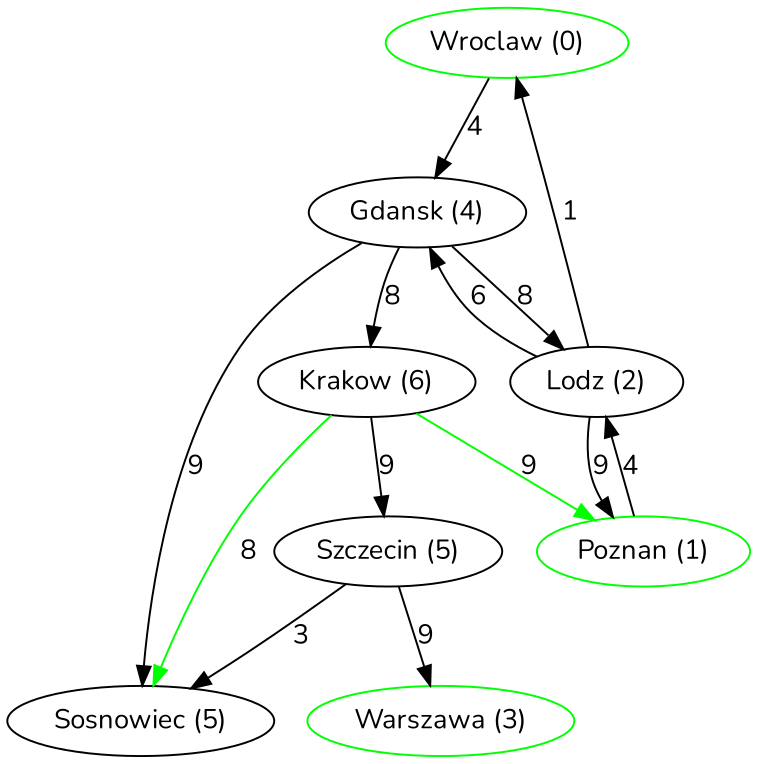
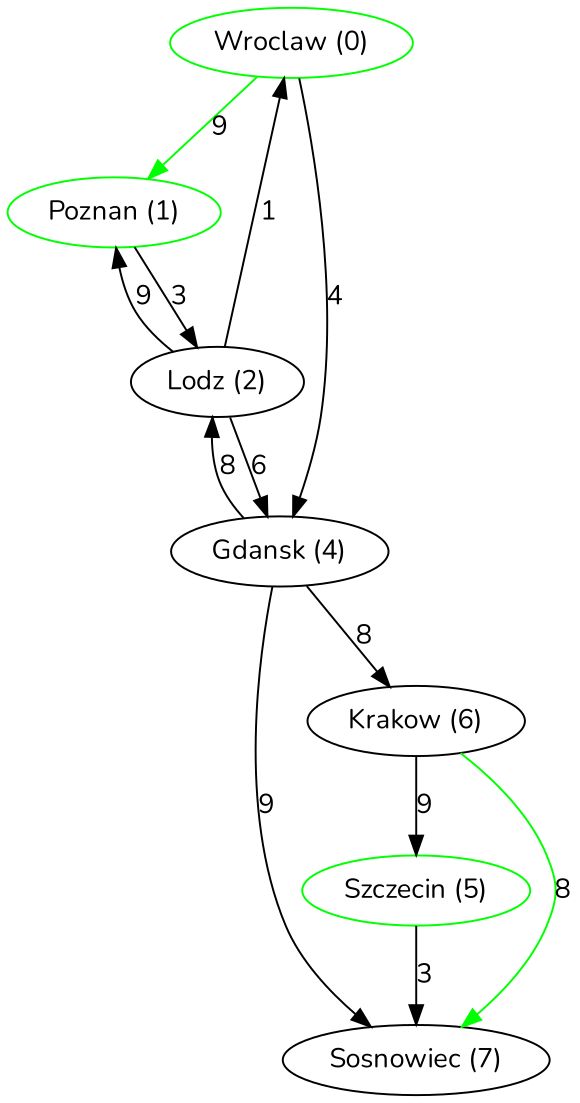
edge "Krakow (6)" -> "Poznan (1)": now "Wroclaw (0)" -> "Poznan (1)"
edge "Poznan (1)" -> "Lodz (2)": label "4" -> "3"
node "Szczecin (5)": color black -> green
node "Sosnowiec (5)": label "Sosnowiec (5)" -> "Sosnowiec (7)"
node "Warszawa (3)": removed
